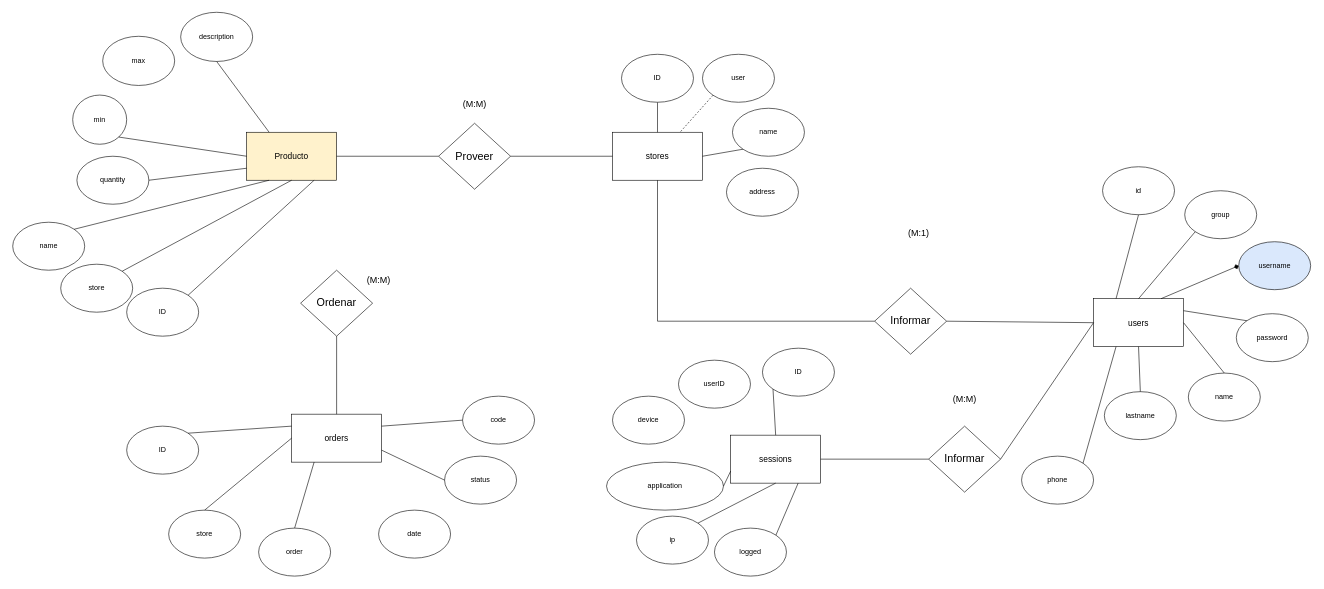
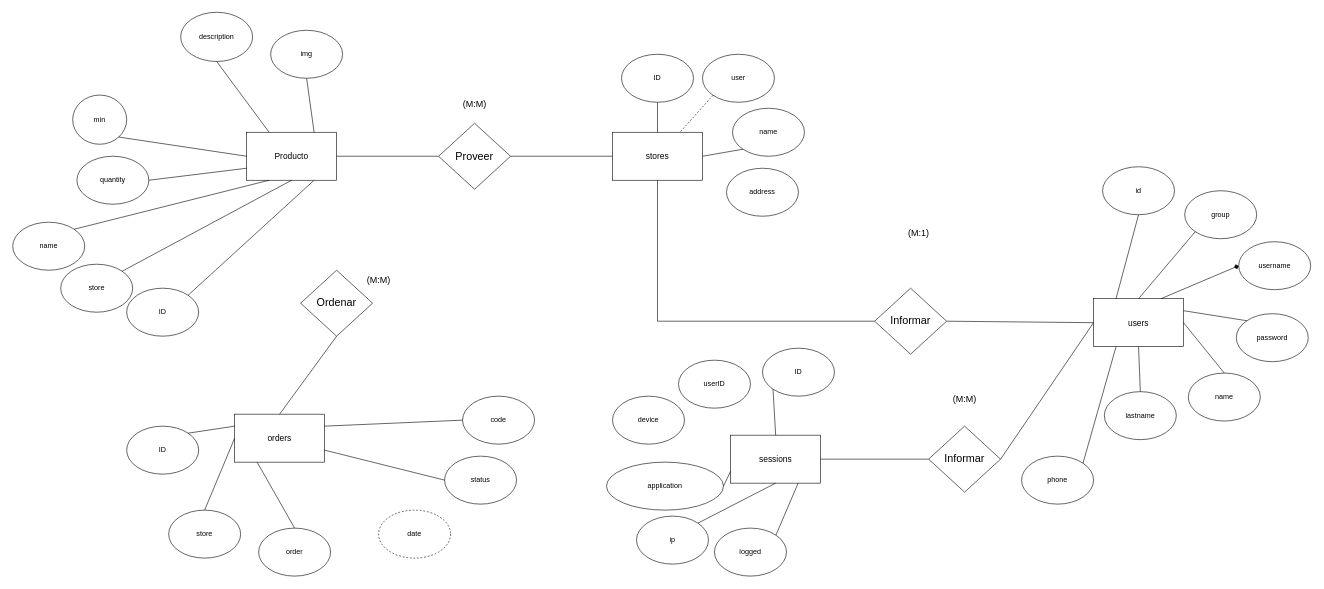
node "img": added
node "max": removed
edge "img" -- "Producto": added
node "Producto": fillcolor #fff2cc -> #ffffff
node "username": fillcolor #dae8fc -> #ffffff
node "orders": moved (336, 438) -> (279, 438)
node "date": style solid -> dashed
